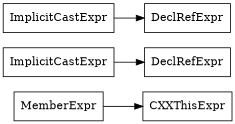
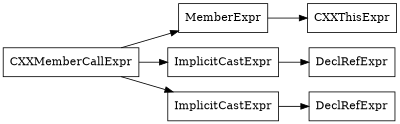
node "CXXMemberCallExpr": added
